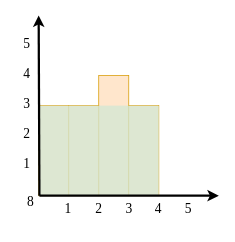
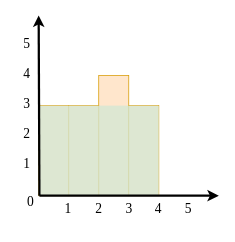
node "8": label "8" -> "0"
